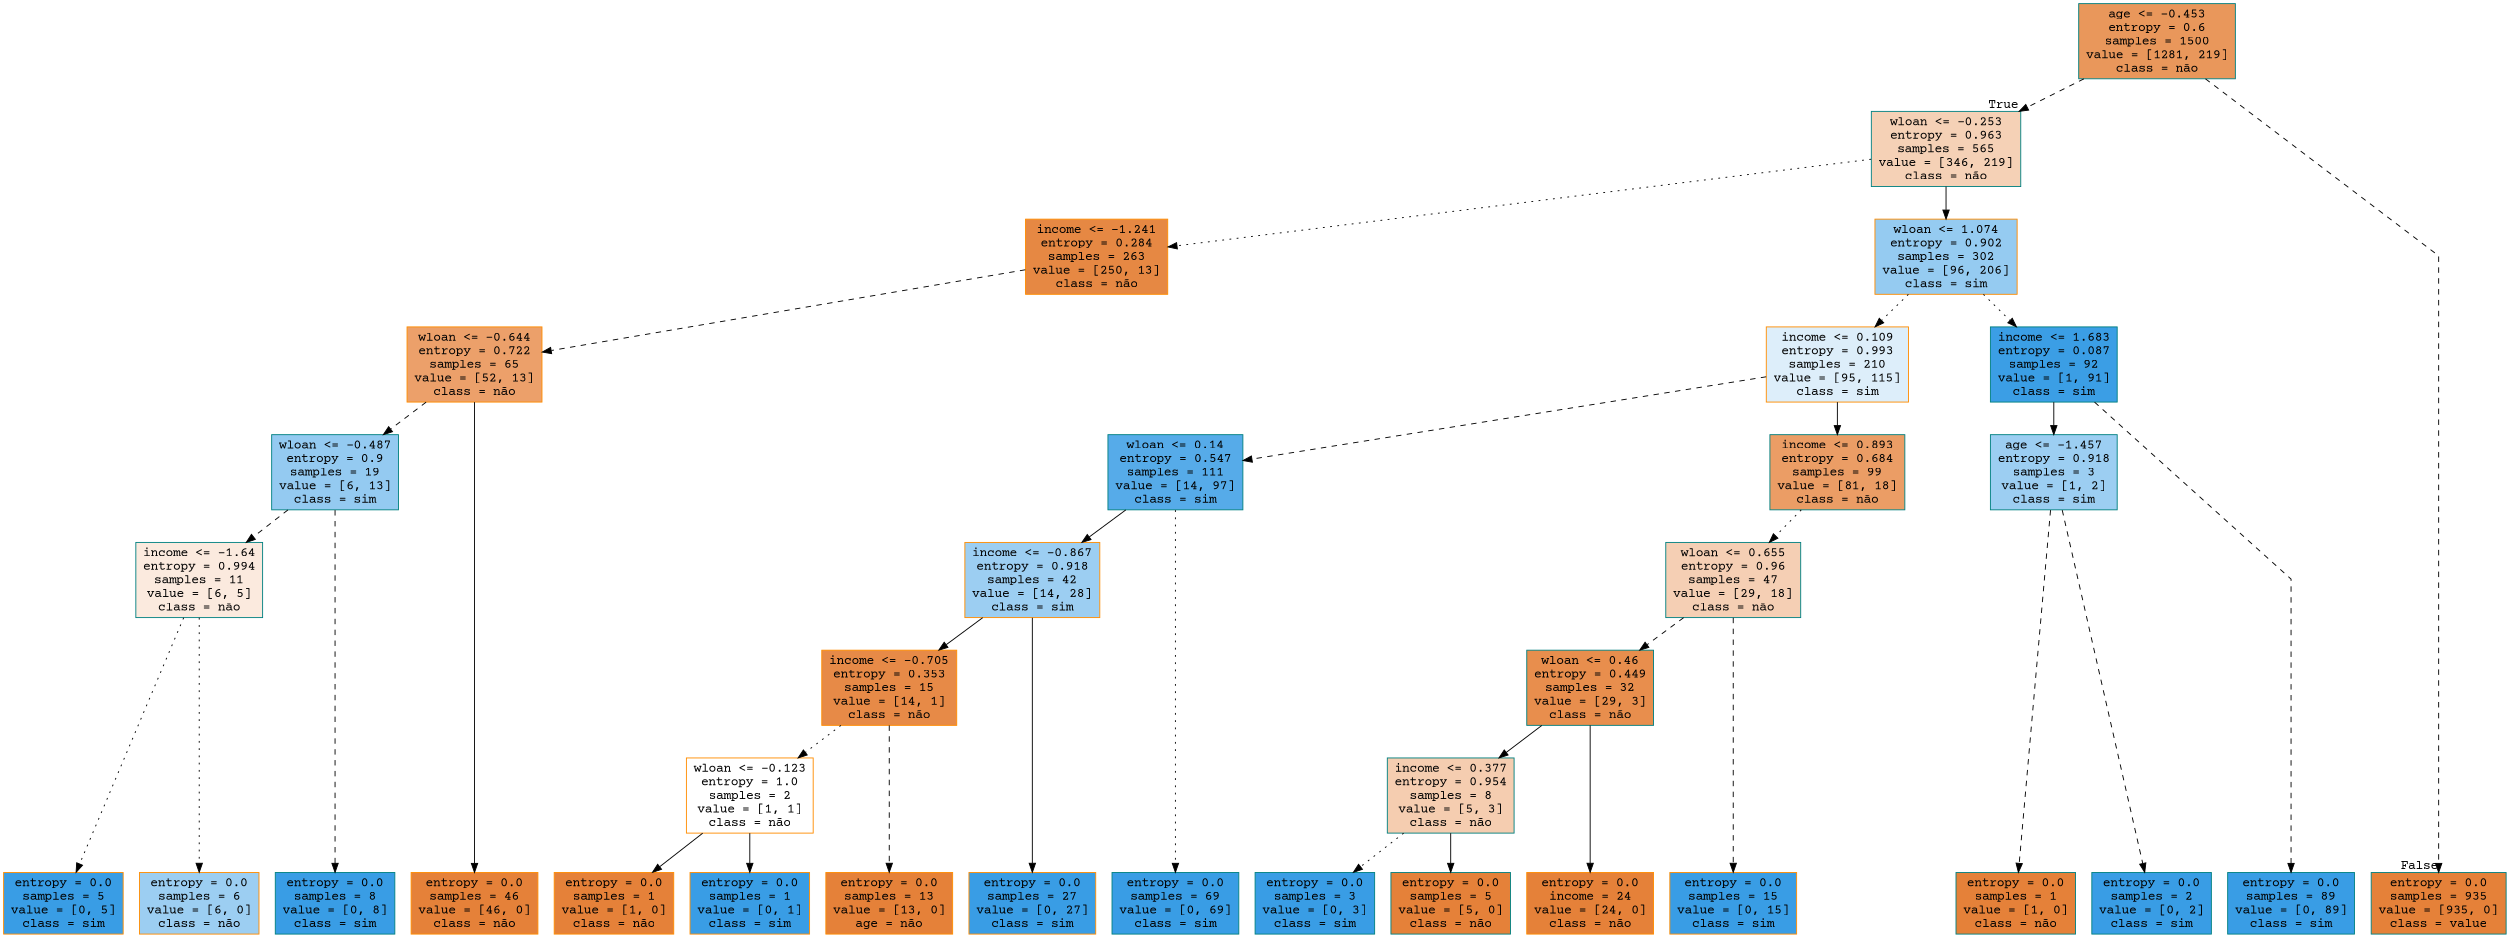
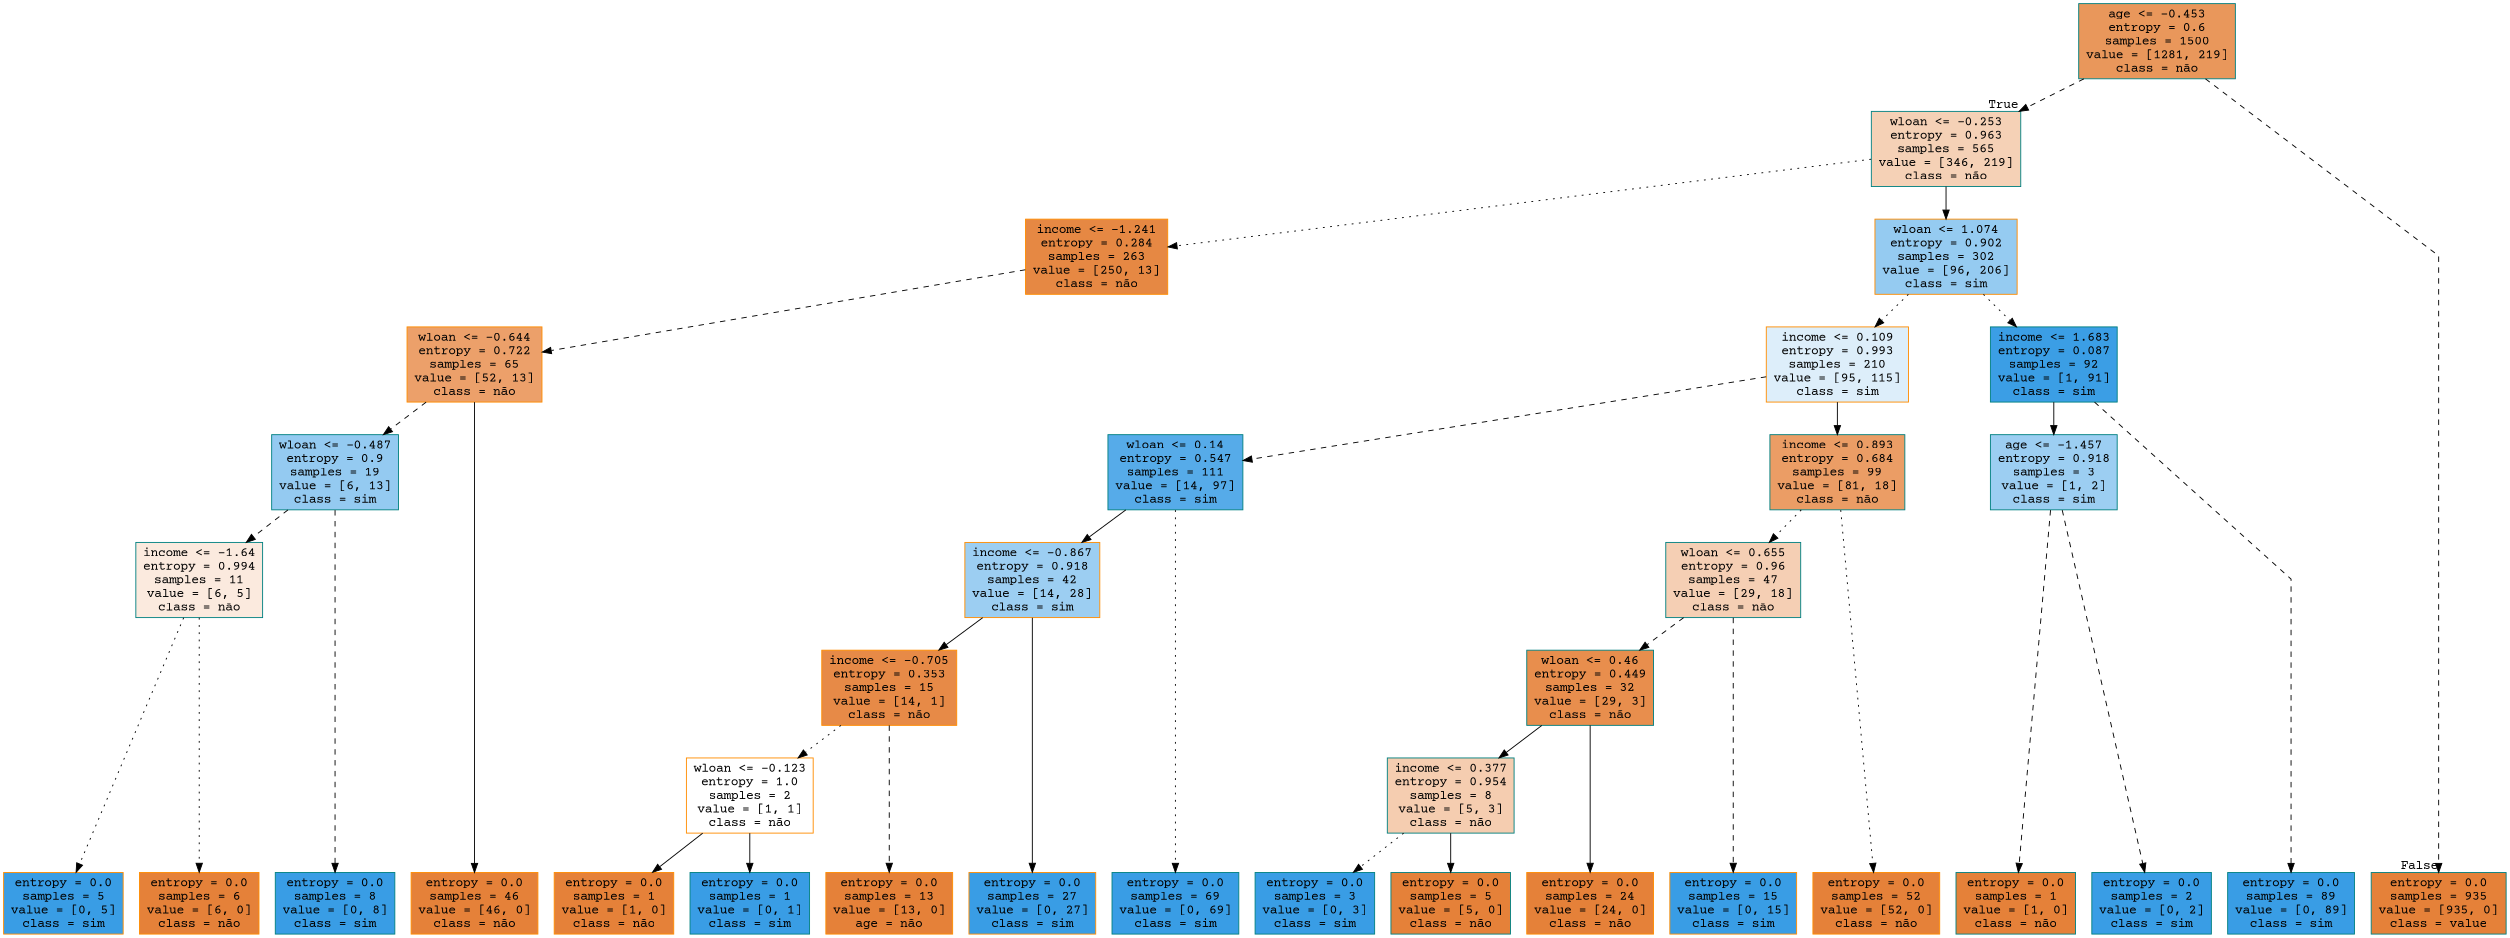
node "entropy = 0.0 samples = 6 value = [6, 0] class = não": fillcolor #9ccef2 -> #e58139
node "entropy = 0.0 samples = 1 value = [0, 1] class = sim": color darkorange -> teal
node "entropy = 0.0 income = 24 value = [24, 0] class = não": label "entropy = 0.0 income = 24 value = [24, 0] class = não" -> "entropy = 0.0 samples = 24 value = [24, 0] class = não"
node "entropy = 0.0 samples = 52 value = [52, 0] class = não": added
